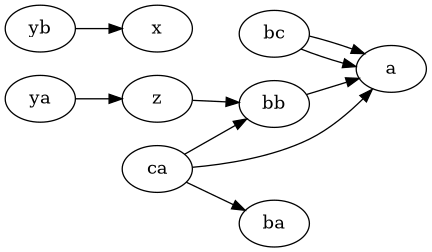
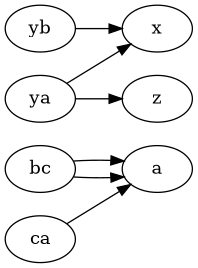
edge "ya" -> "x": added
node "bb": removed
node "ba": removed
